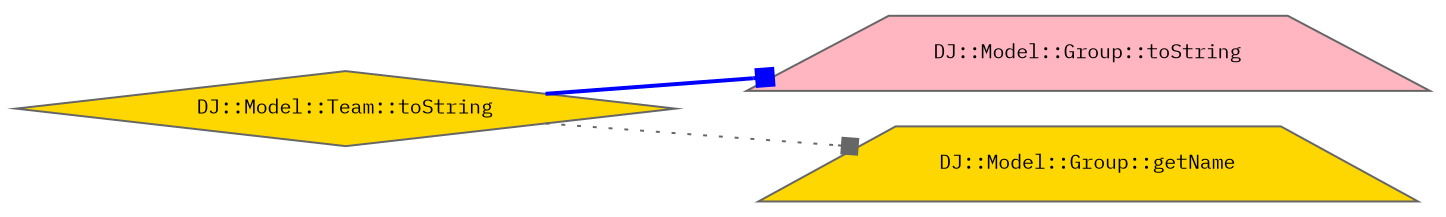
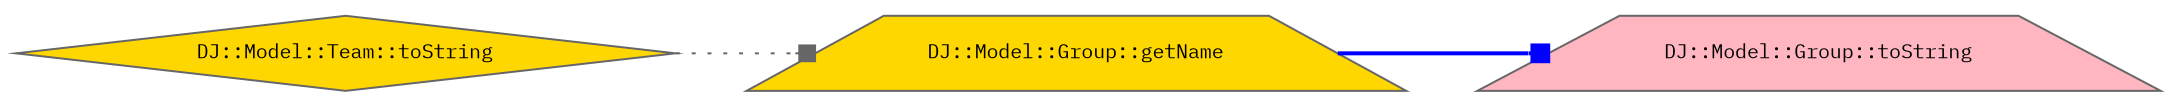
edge "DJ::Model::Team::toString" -> "DJ::Model::Group::toString": now "DJ::Model::Group::getName" -> "DJ::Model::Group::toString"
